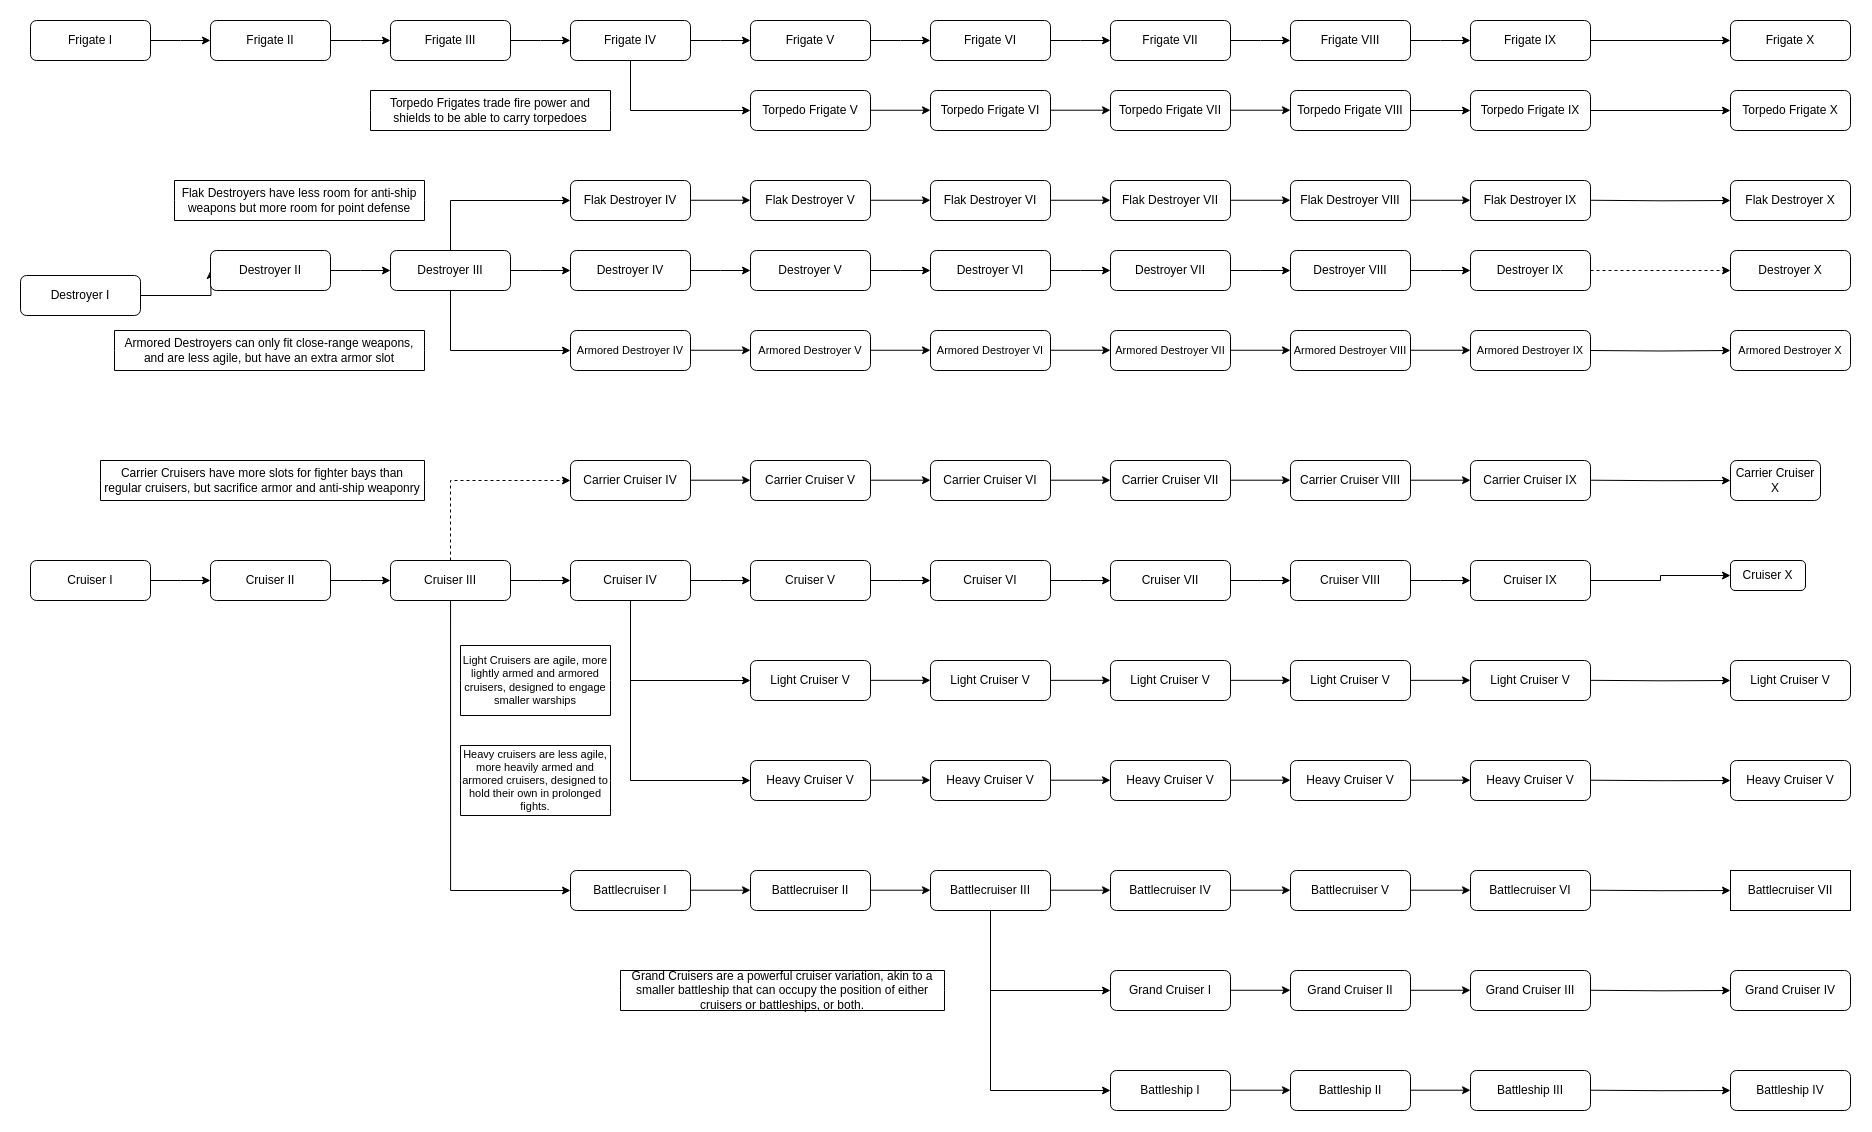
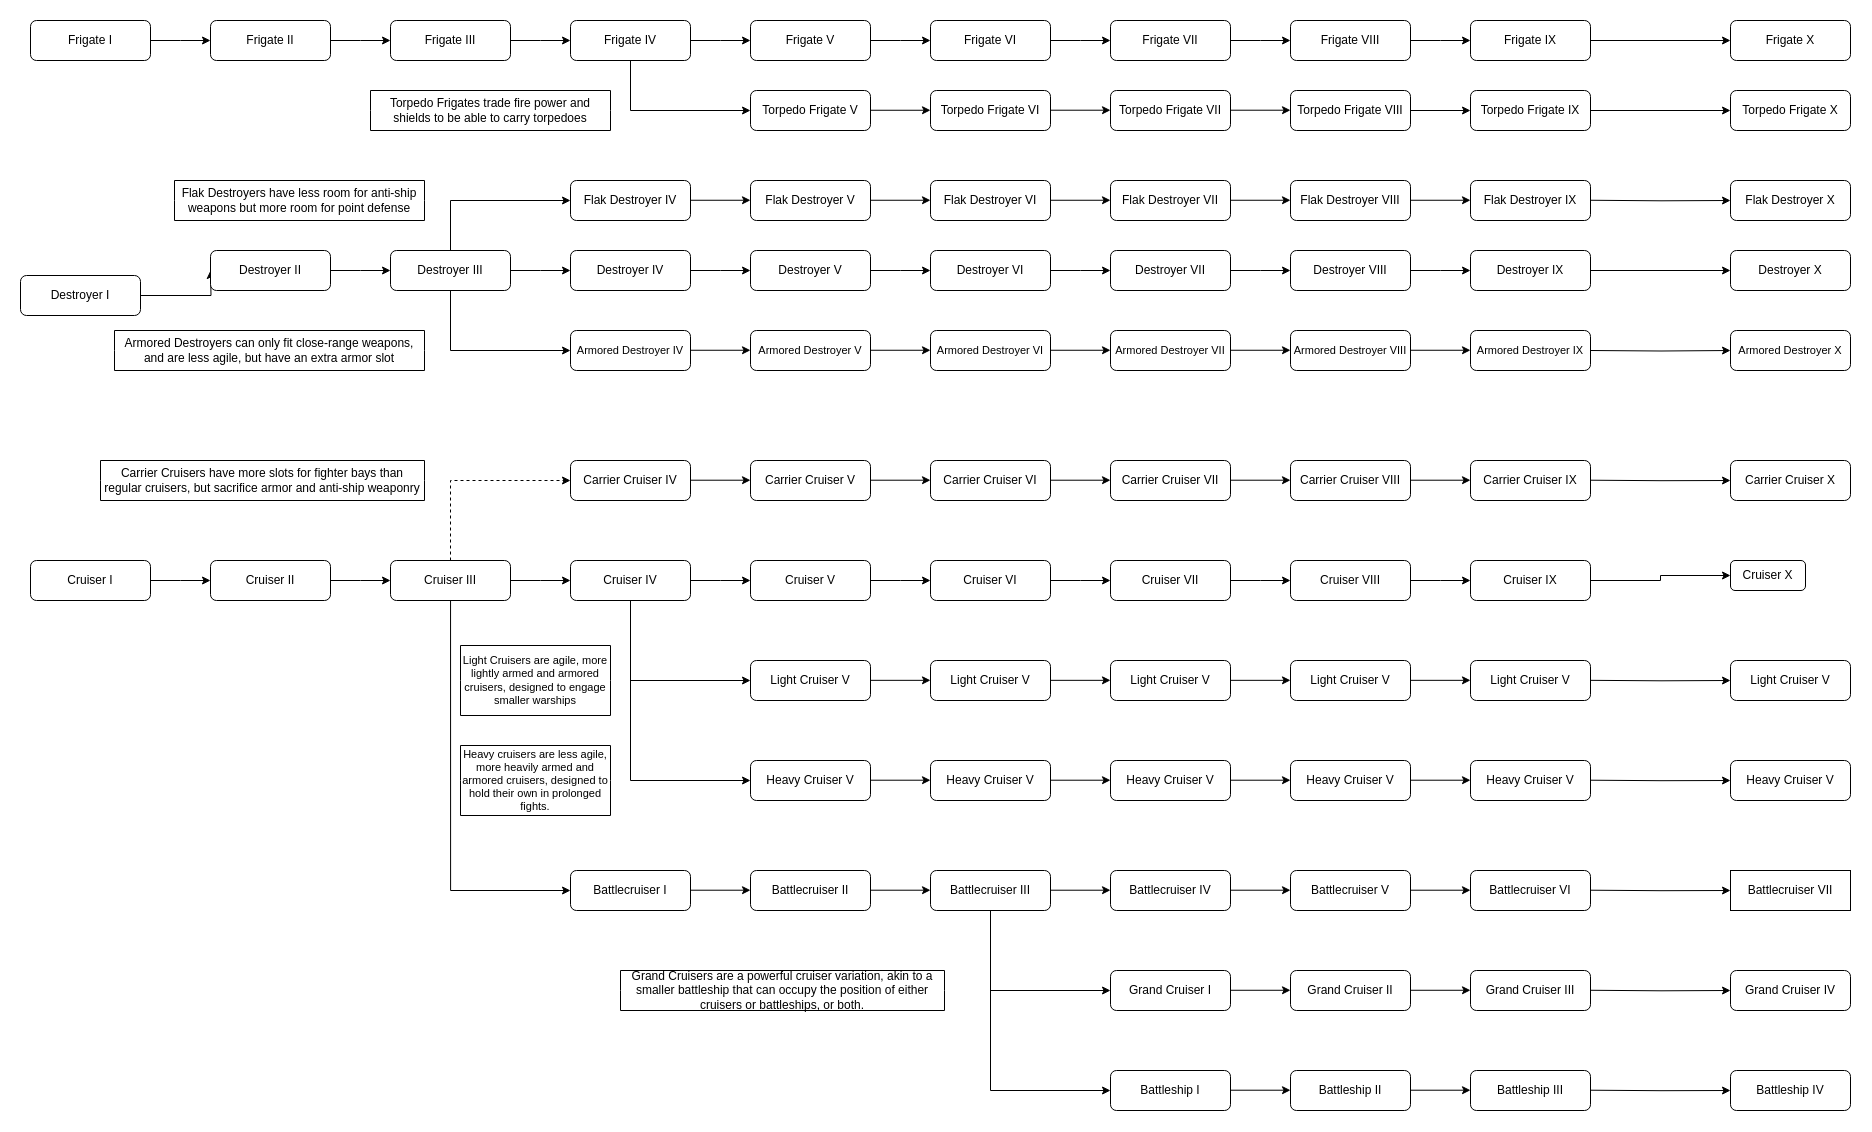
edge "Destroyer IX" -> "Destroyer X": style dashed -> solid
node "Carrier Cruiser X": size 90x40 -> 120x40
